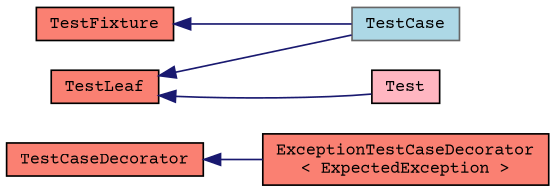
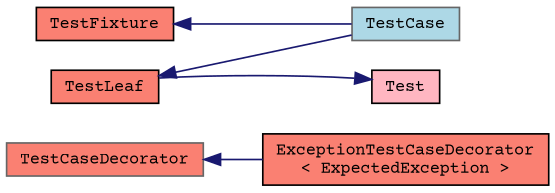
edge "Test" -> "TestLeaf": reversed
node "TestCaseDecorator": color black -> gray40
